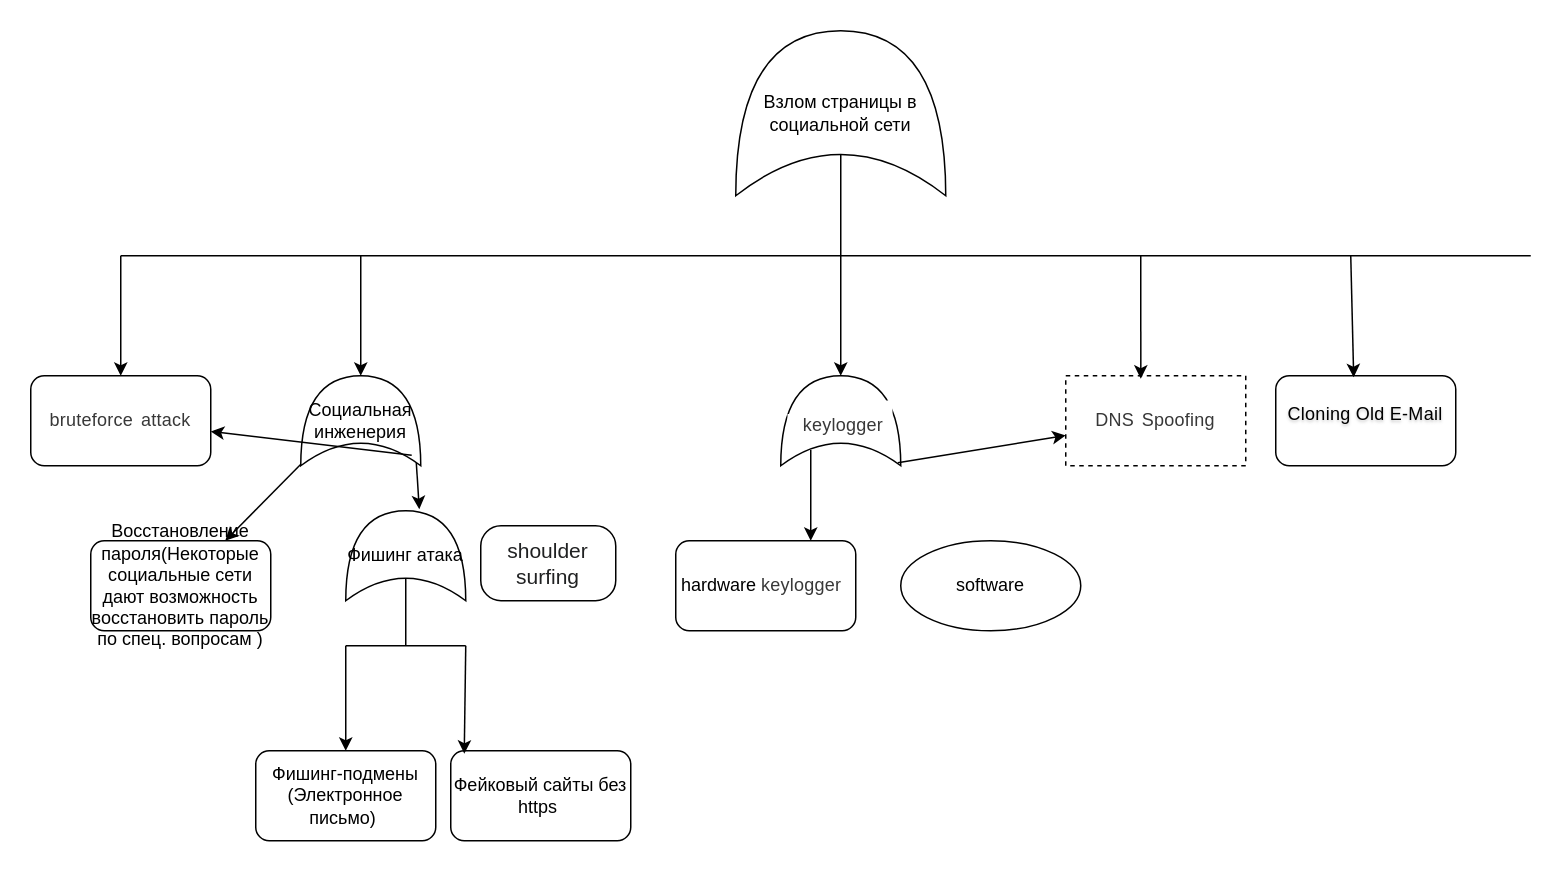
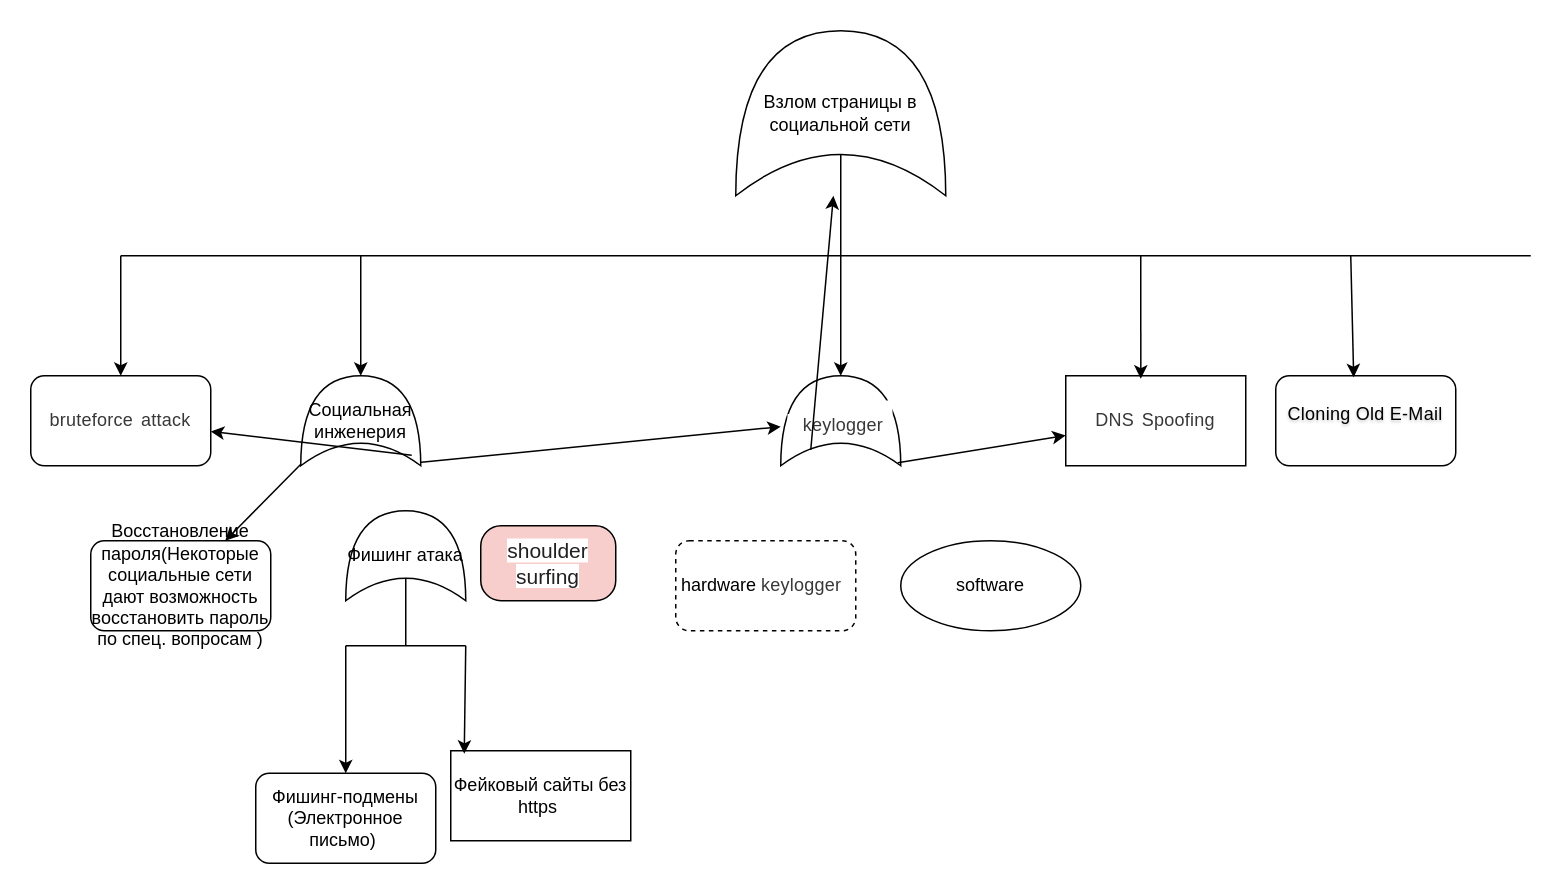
node "DNS Spoofing": style dashed -> solid
edge "Социальная инженерия" -> "Фишинг атака": now "Социальная инженерия" -> "keylogger"
edge "keylogger" -> "hardware keylogger": now "keylogger" -> "Взлом страницы в социальной сети"
node "shoulder surfing": fillcolor #ffffff -> #f8cecc
node "hardware keylogger": style solid -> dashed
node "Фишинг-подмены (Электронное письмо)": moved (346, 796) -> (346, 818)
node "Фейковый сайты без https": shape rounded rectangle -> rectangle
